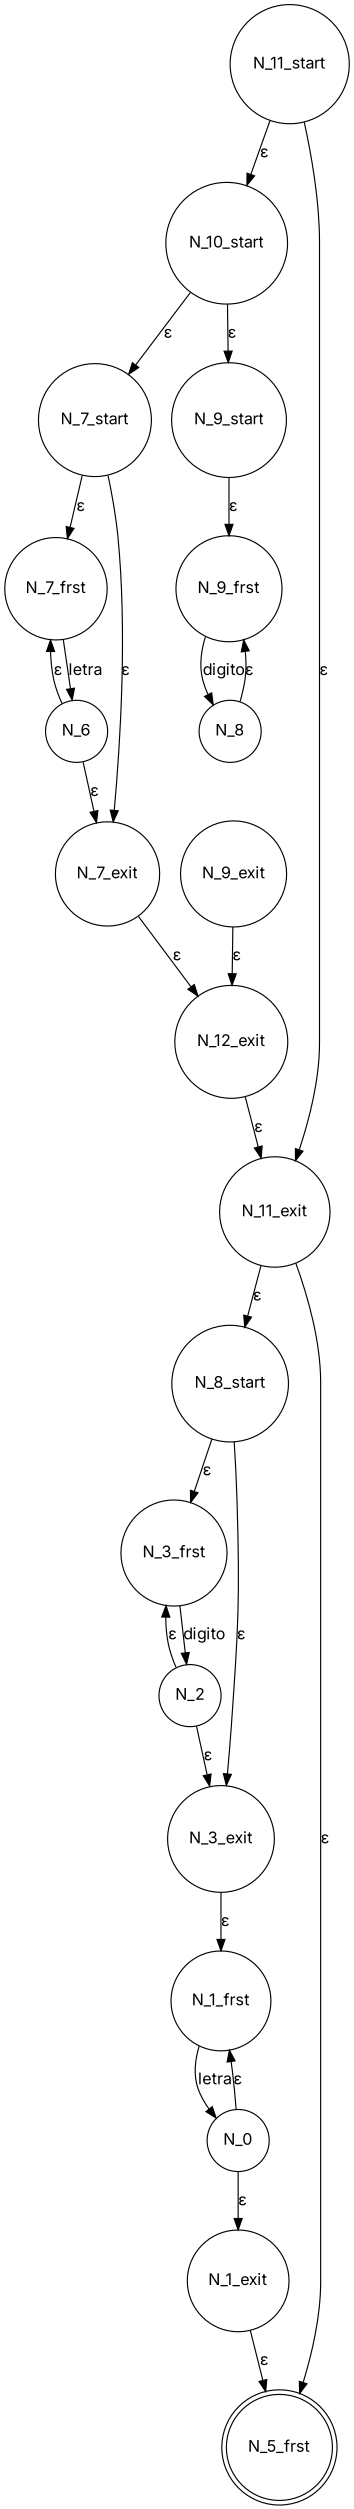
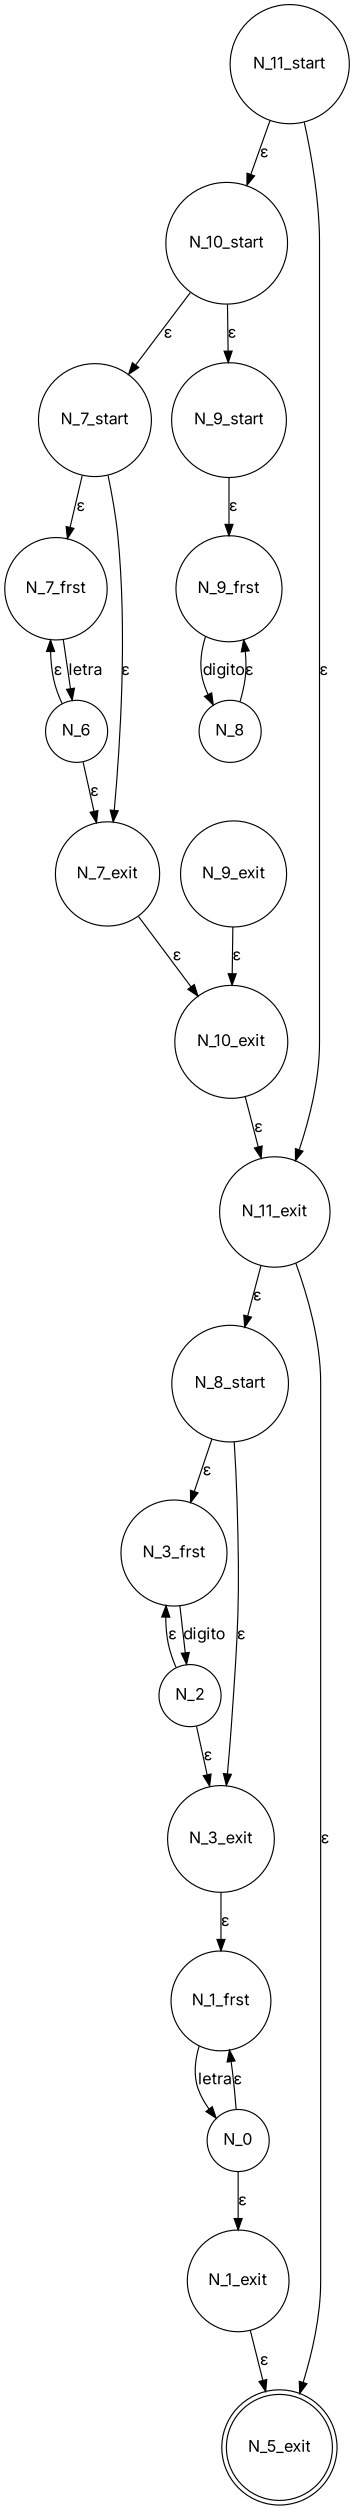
node "N_12_exit": label "N_12_exit" -> "N_10_exit"
node "N_5_frst": label "N_5_frst" -> "N_5_exit"
